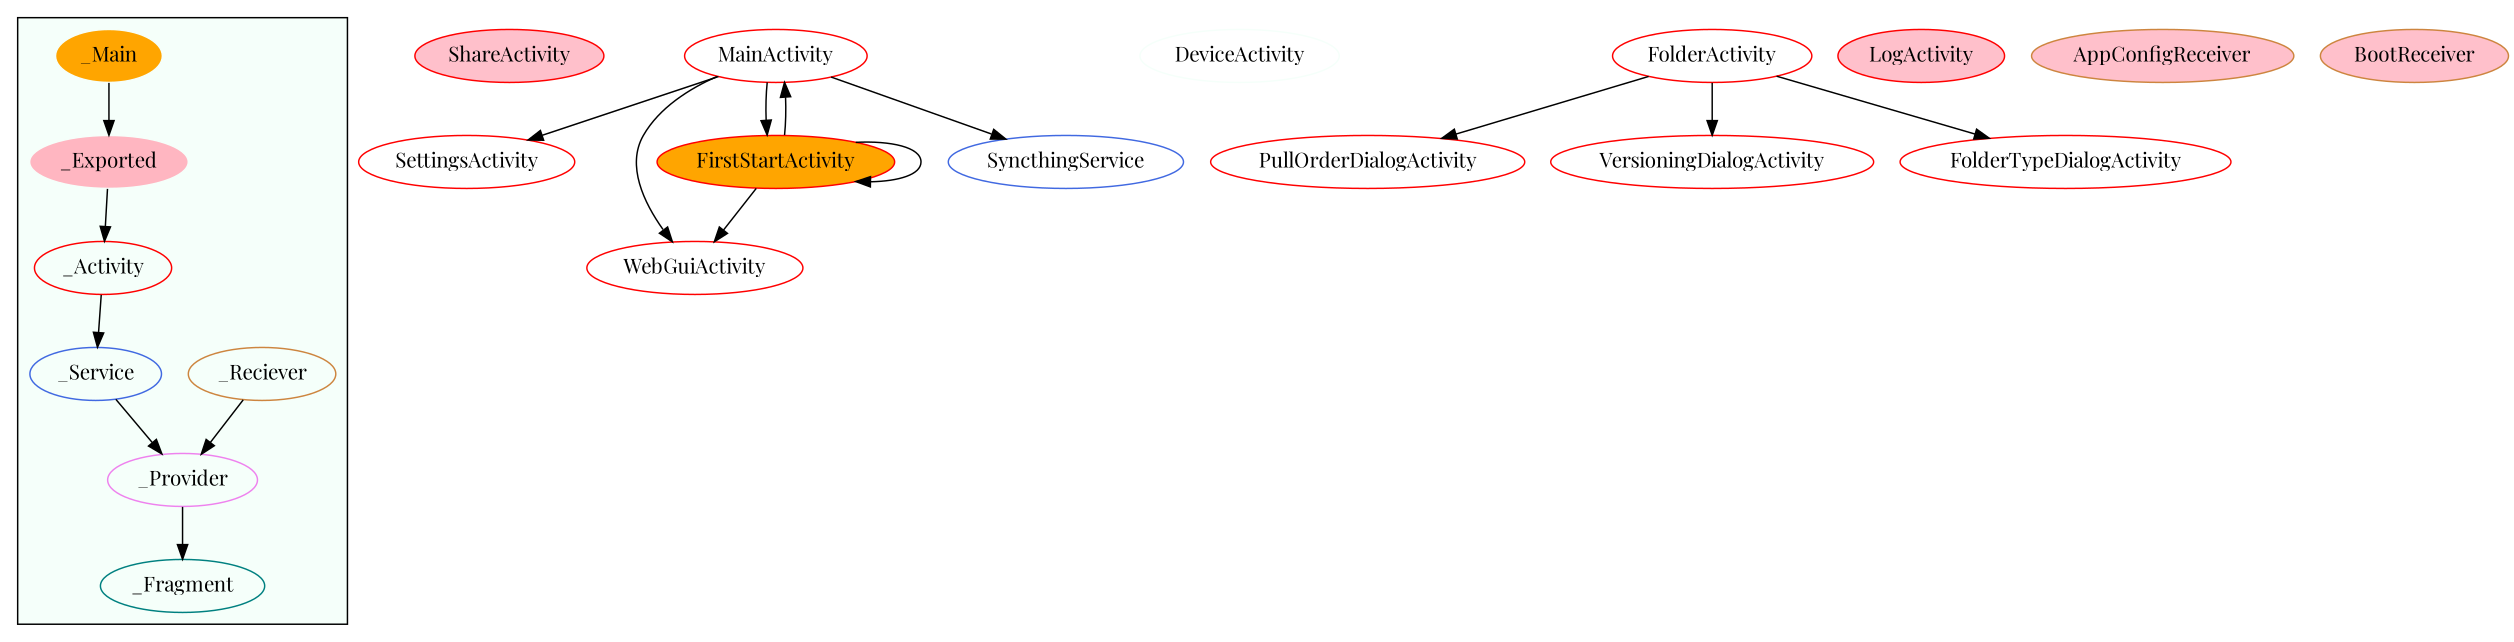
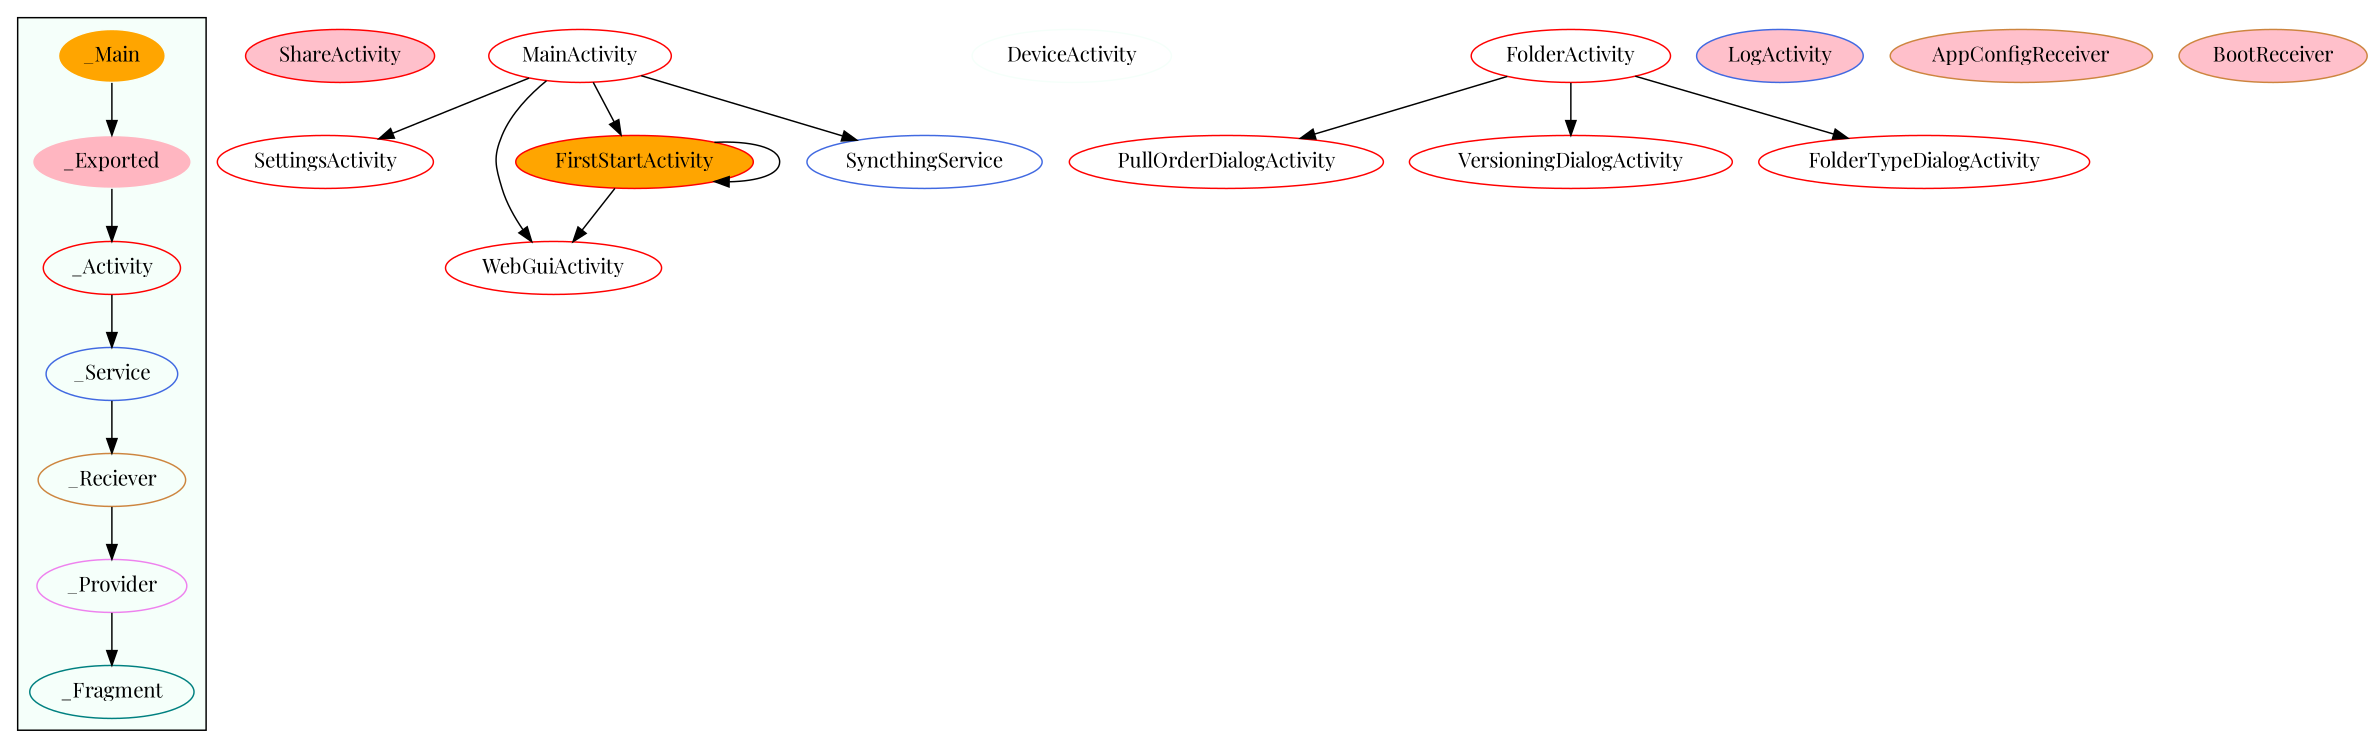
node "LogActivity": color red -> royalblue
edge "FirstStartActivity" -> "MainActivity": removed
edge "_Service" -> "_Provider": now "_Service" -> "_Reciever"
